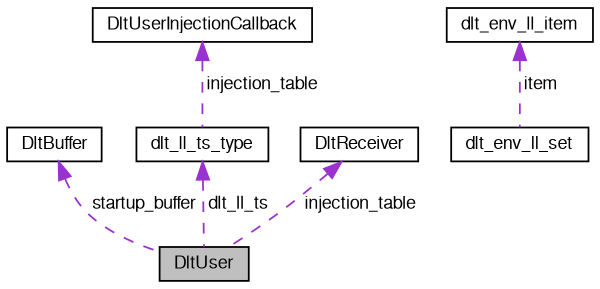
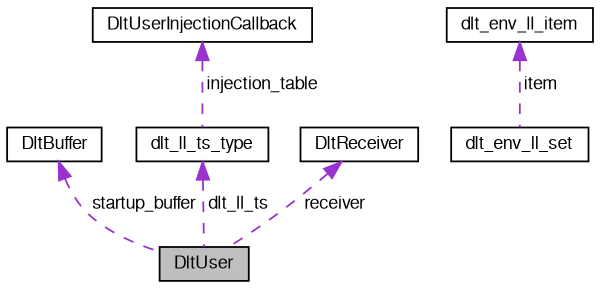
edge "DltUser" -> "DltReceiver": label " injection_table" -> " receiver"
